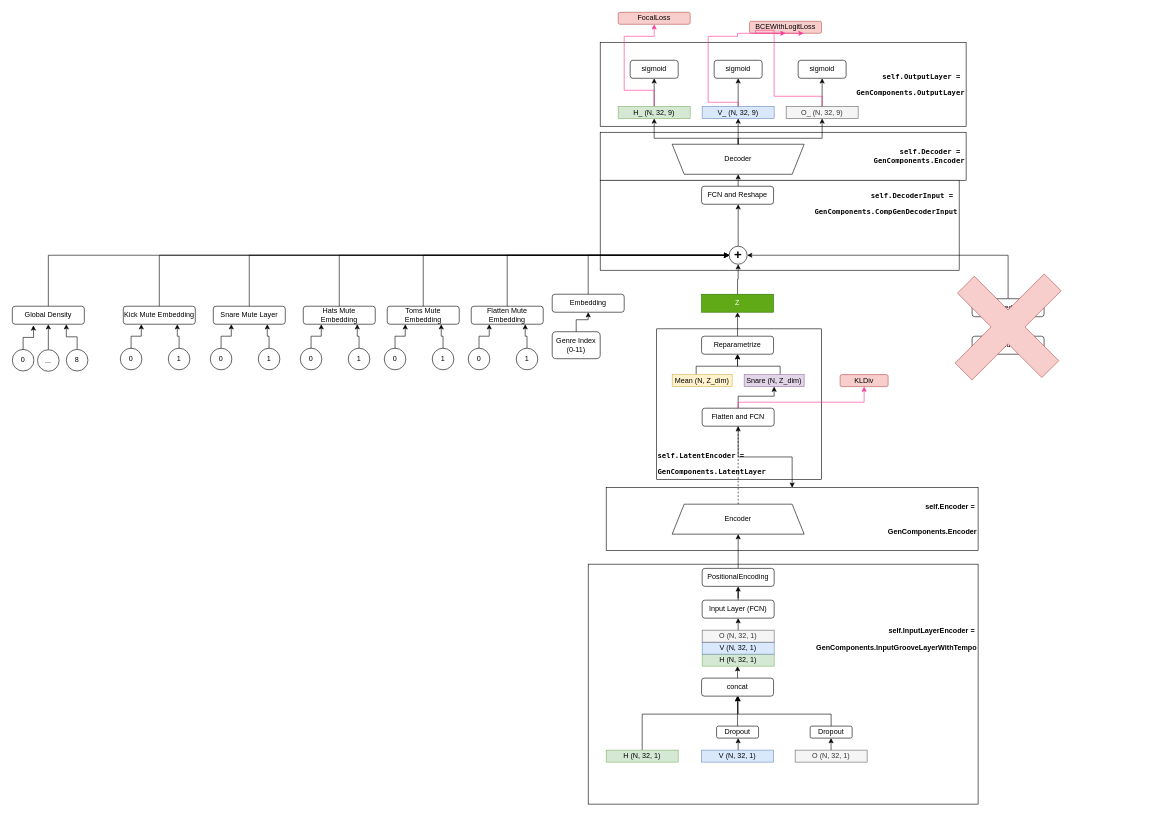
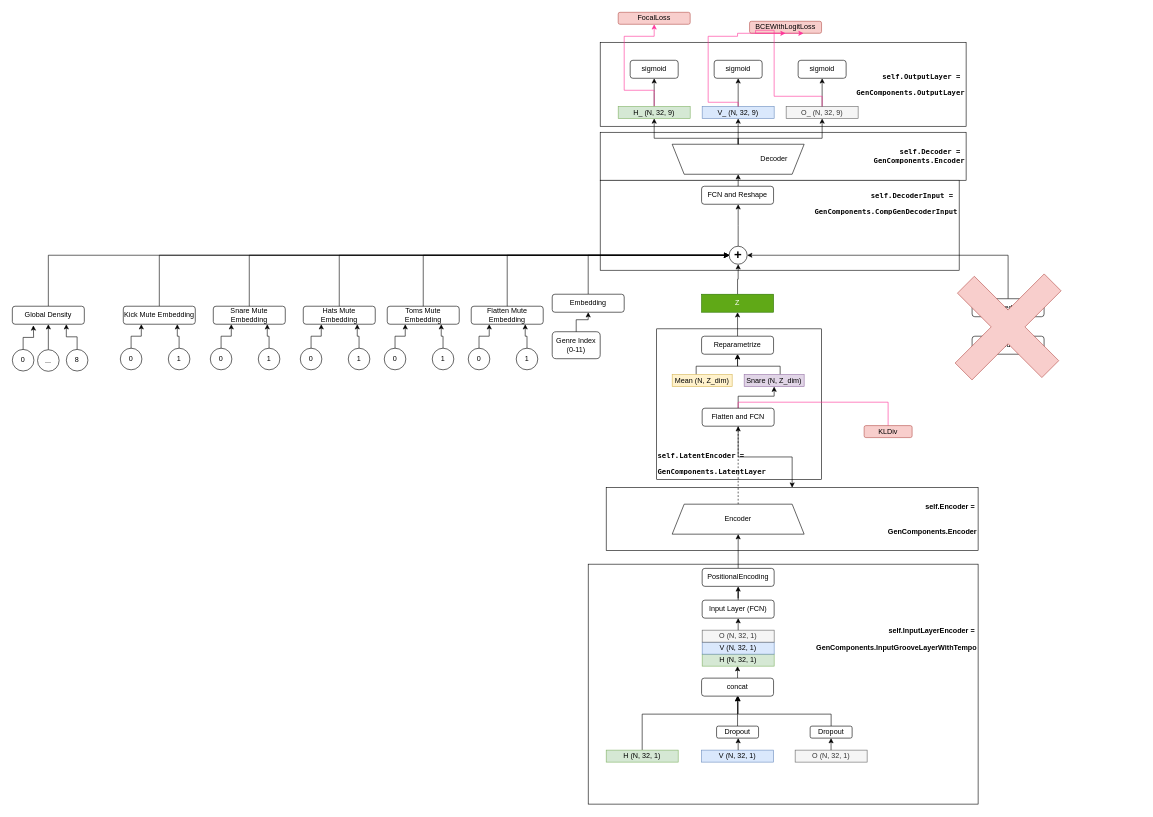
node "Decoder": moved (738, 159) -> (774, 159)
node "Snare Mute Layer": label "Snare Mute Layer" -> "Snare Mute Embedding"
node "KLDiv": moved (864, 381) -> (888, 432)
